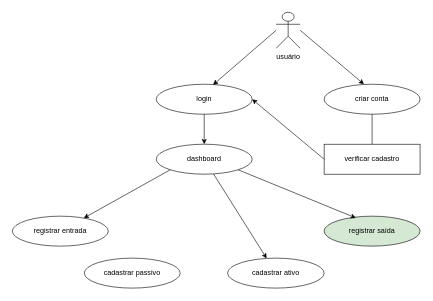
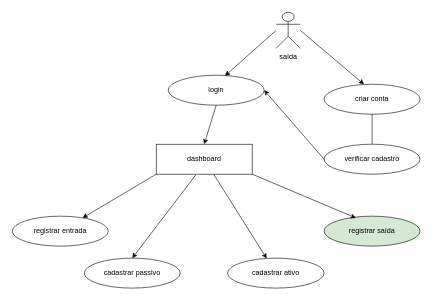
node "usuário": label "usuário" -> "saída"
node "login": moved (204, 99) -> (216, 90)
node "dashboard": shape ellipse -> rectangle
node "verificar cadastro": shape rectangle -> ellipse
edge "dashboard" -> "cadastrar passivo": added
